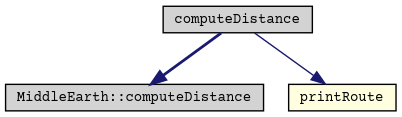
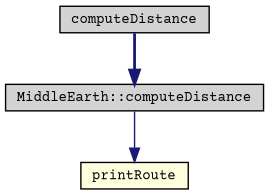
edge "computeDistance" -> "printRoute": now "MiddleEarth::computeDistance" -> "printRoute"
